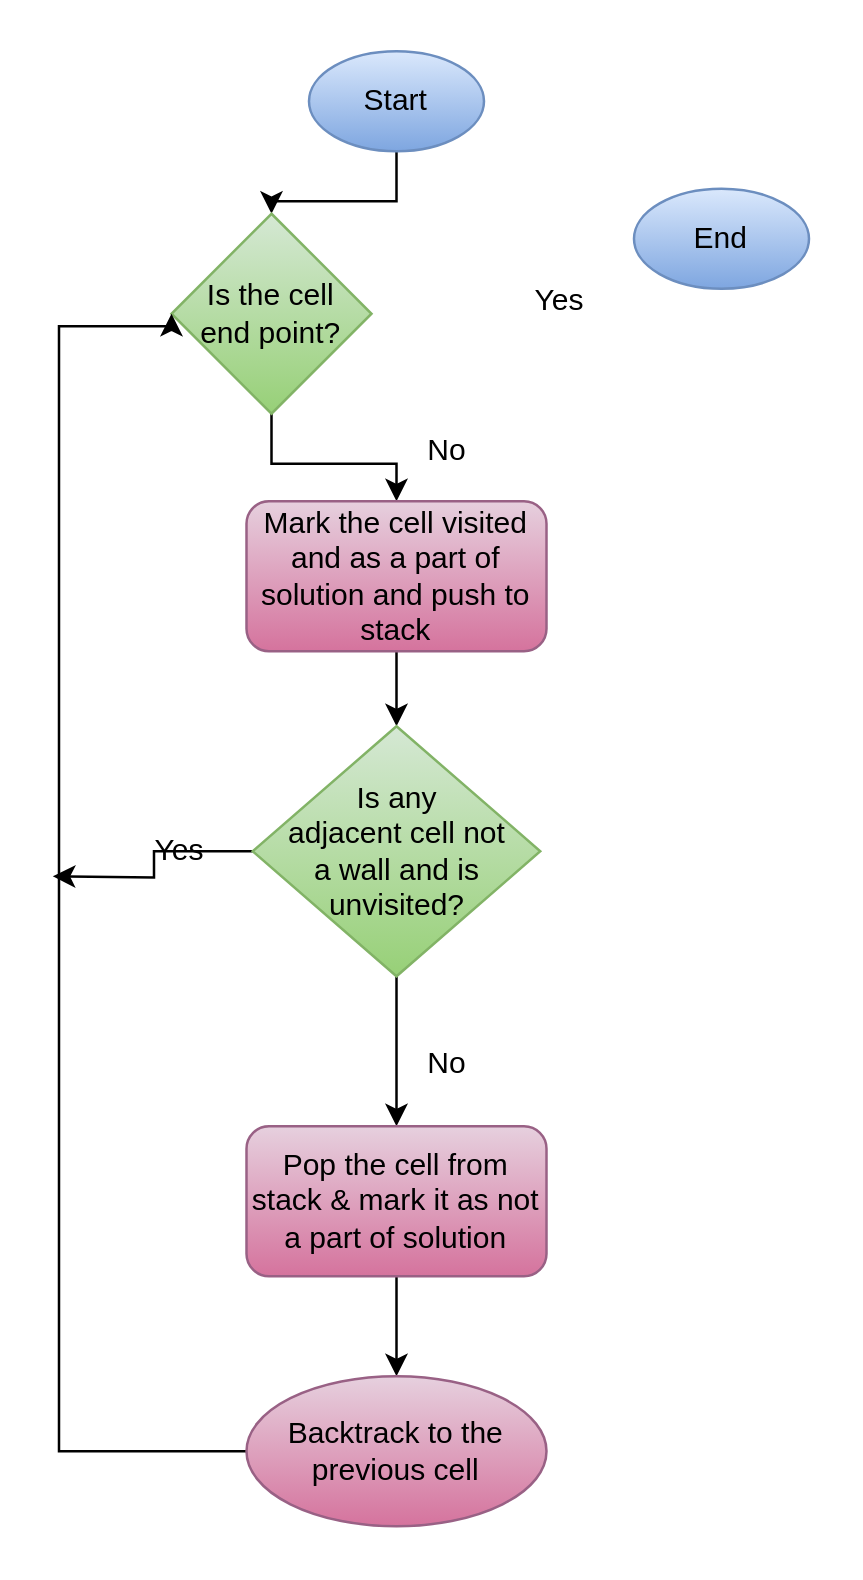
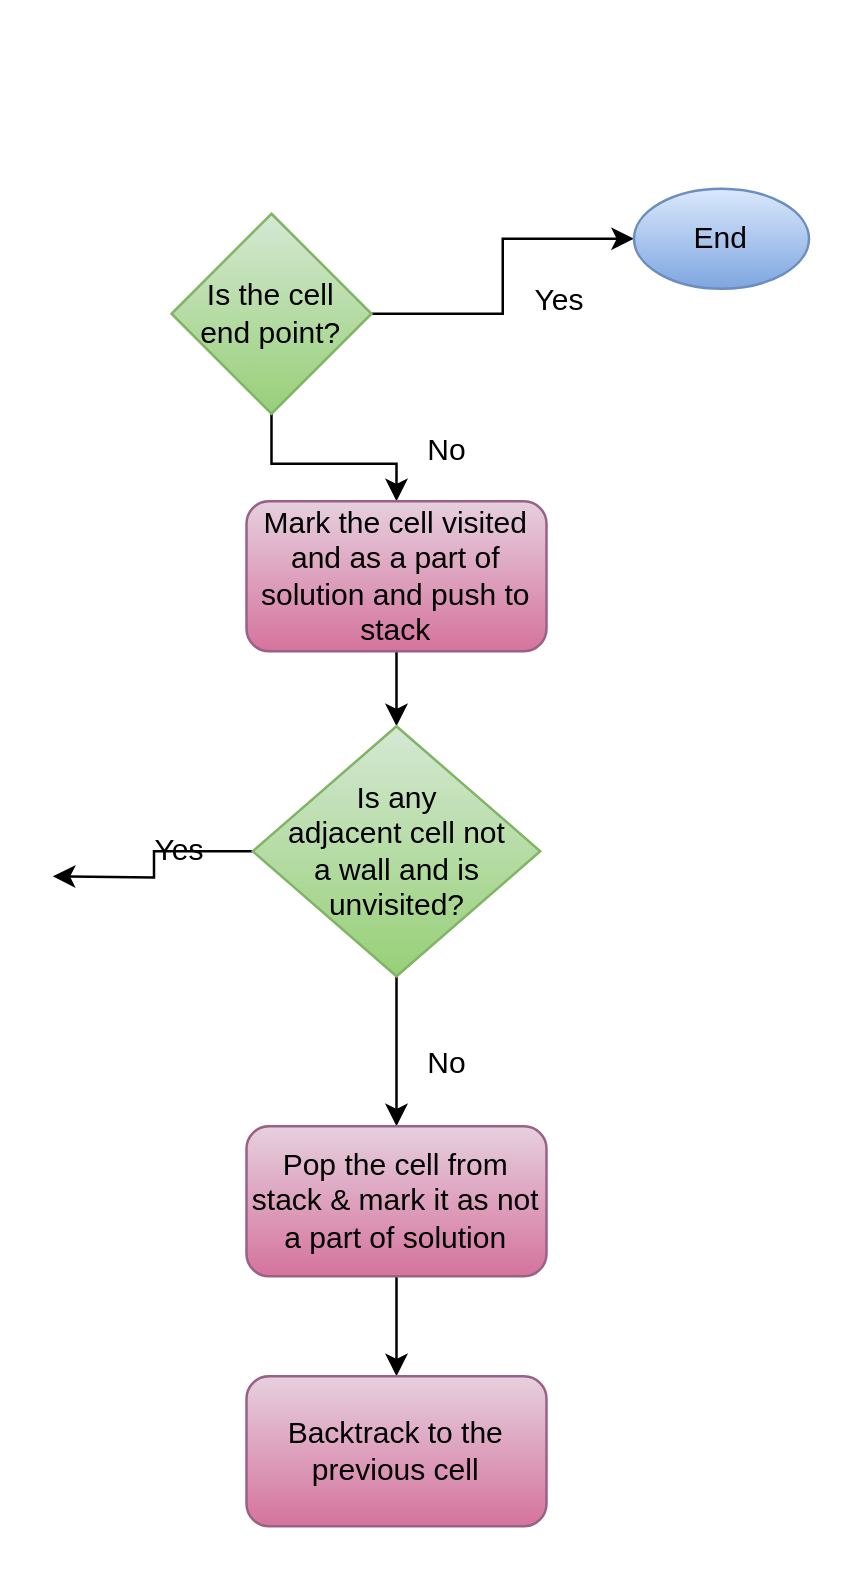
node "Start": removed
edge "Start" -> "Is the cell end point?": removed
edge "Is the cell end point?" -> "End": added
edge "Backtrack to the previous cell" -> "Is the cell end point?": removed
node "Backtrack to the previous cell": shape ellipse -> rounded rectangle
